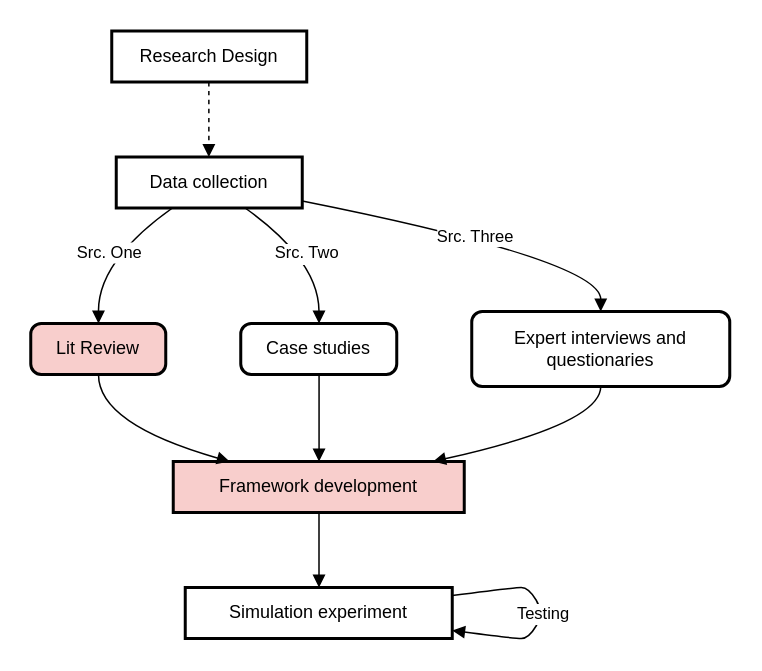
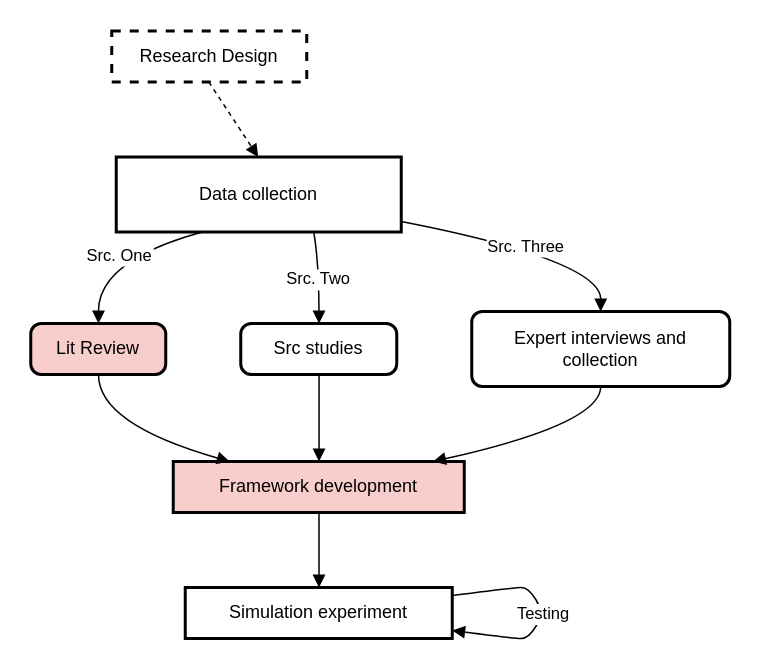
node "Research Design": style solid -> dashed
node "Data collection": size 186x51 -> 285x75
node "Case studies": label "Case studies" -> "Src studies"
node "Expert interviews and questionaries": label "Expert interviews and questionaries" -> "Expert interviews and collection"
